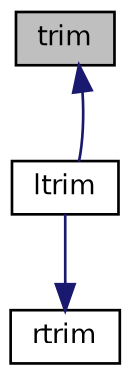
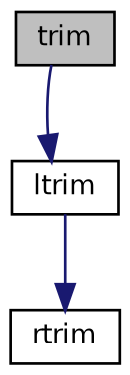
edge "ltrim" -> "trim": reversed
